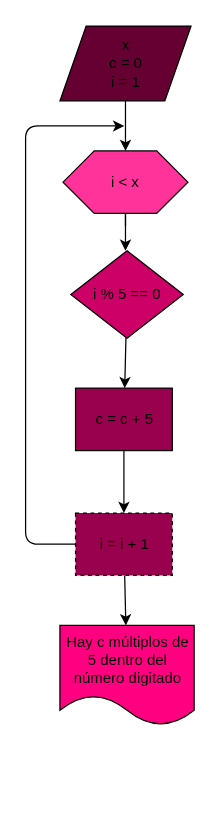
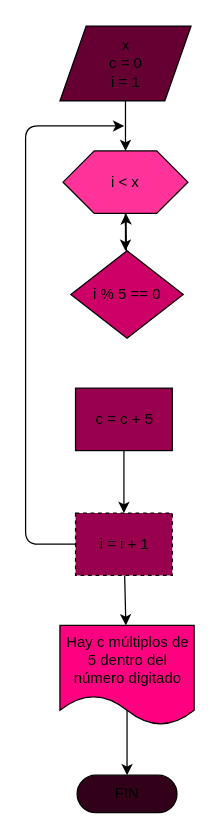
edge "i % 5 == 0" -> "c = c + 5": now "i % 5 == 0" -> "i < x"
edge "Hay c múltiplos de 5 dentro del número digitado" -> "FIN": added
node "FIN": added
